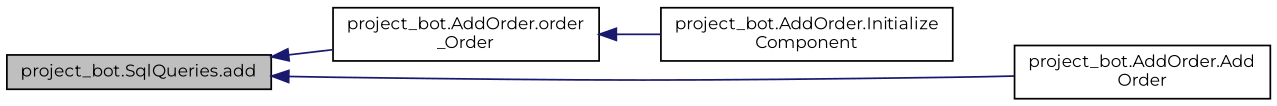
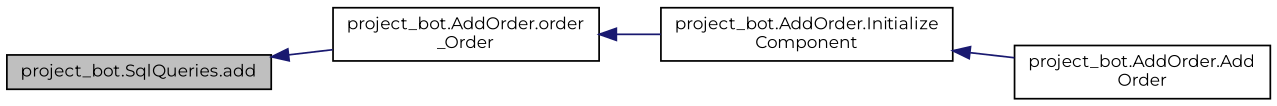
edge "project_bot.AddOrder.Add Order" -> "project_bot.SqlQueries.add": now "project_bot.AddOrder.Add Order" -> "project_bot.AddOrder.Initialize Component"
